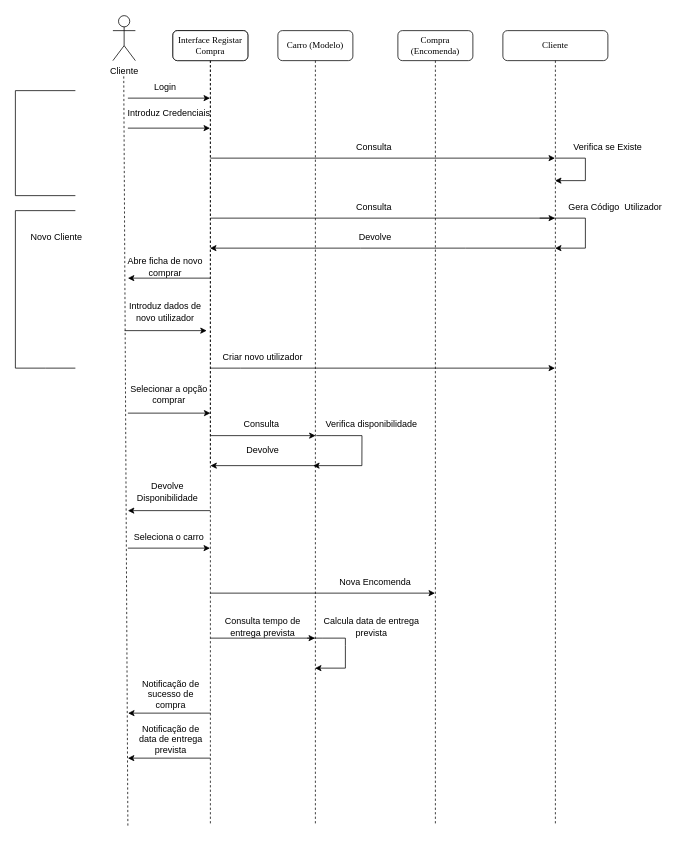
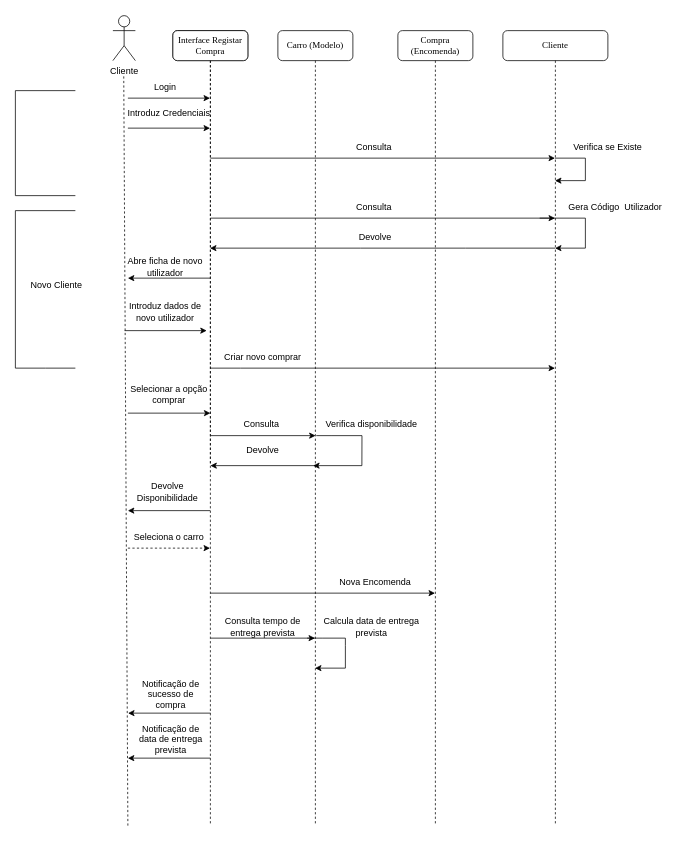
node "Novo Cliente": moved (57, 237) -> (57, 285)
node "Abre ficha de novo comprar": label "Abre ficha de novo comprar" -> "Abre ficha de novo utilizador"
node "Criar novo utilizador": label "Criar novo utilizador" -> "Criar novo comprar"
edge "Seleciona o carro" -> "Interface Registar Compra": style solid -> dashed
